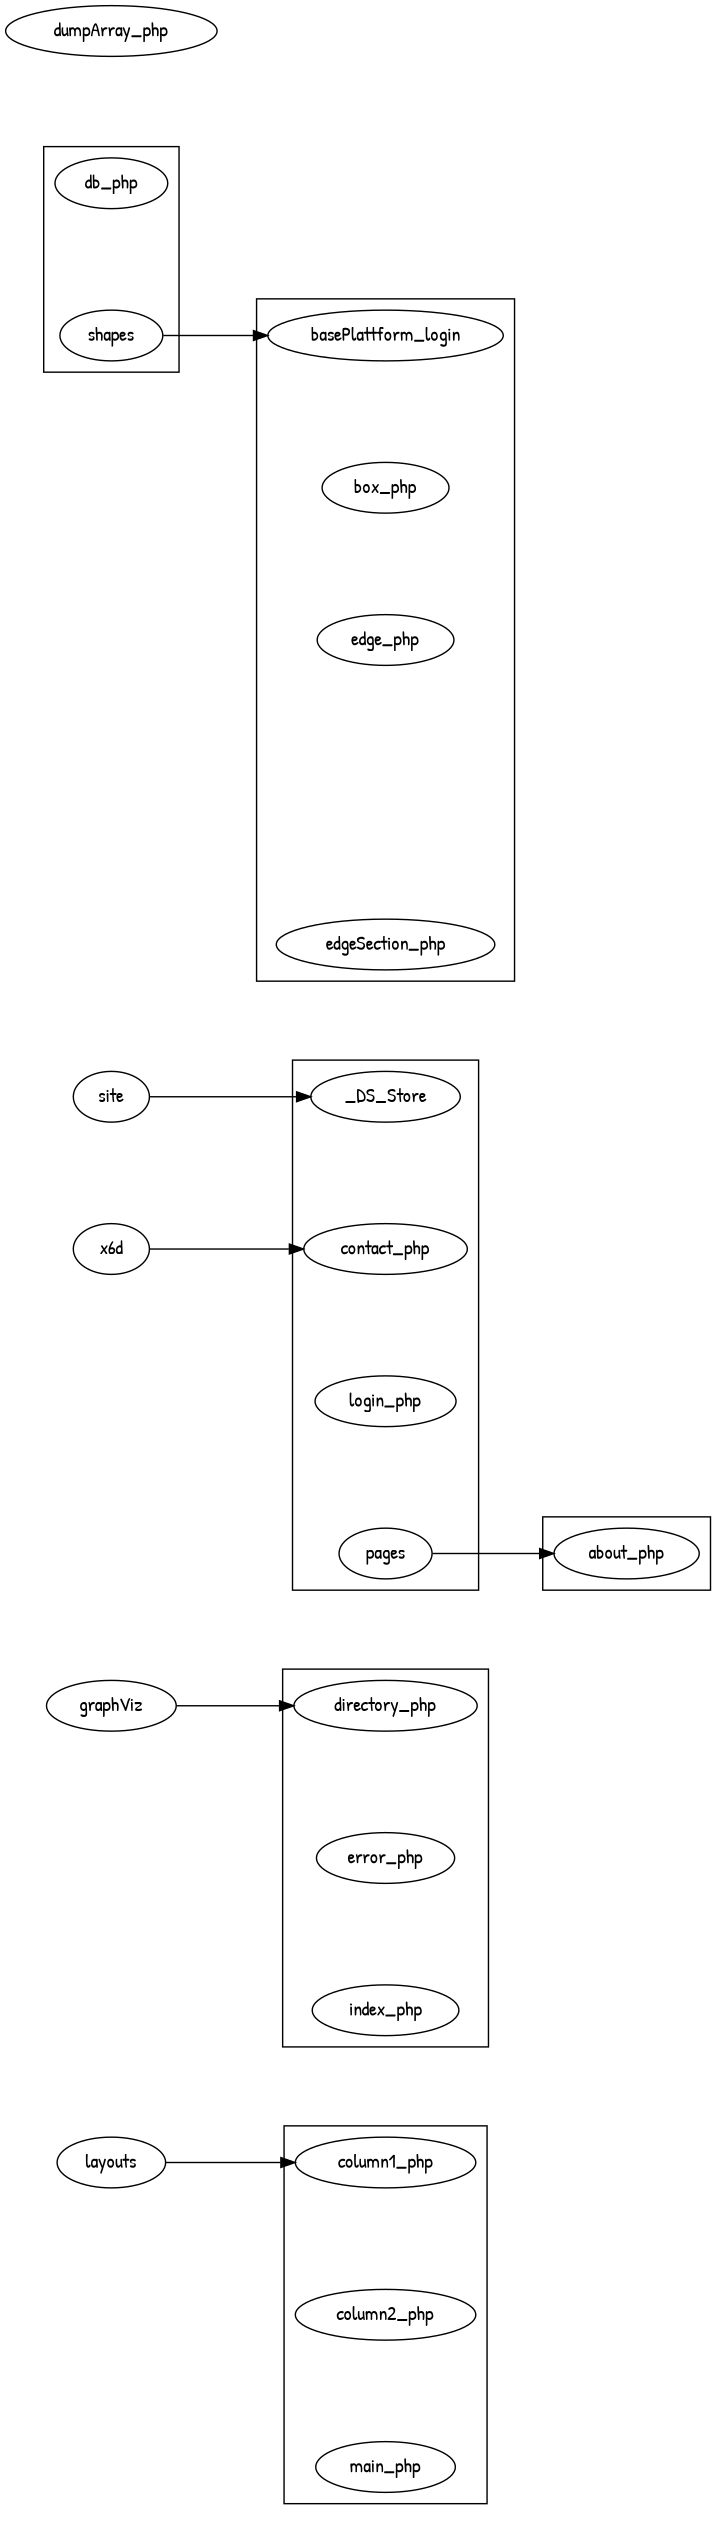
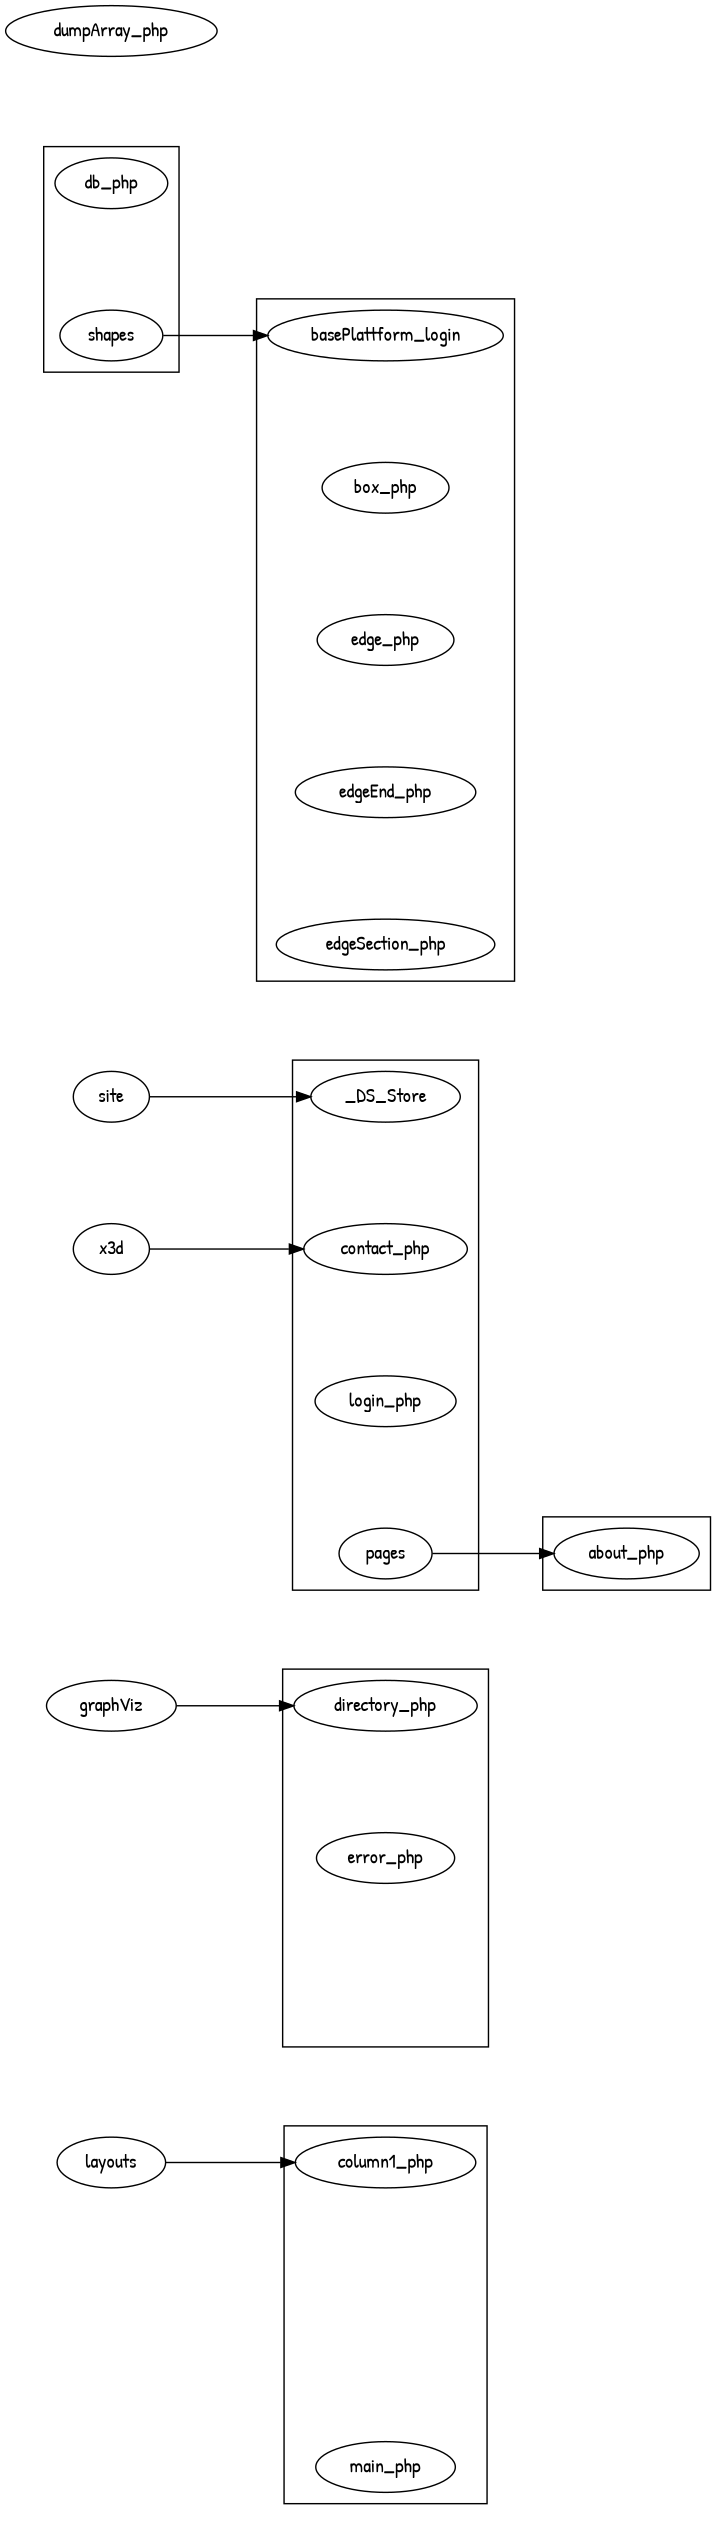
node "edgeEnd_php": added
node "x6d": label "x6d" -> "x3d"
node "index_php": removed
node "column2_php": removed
